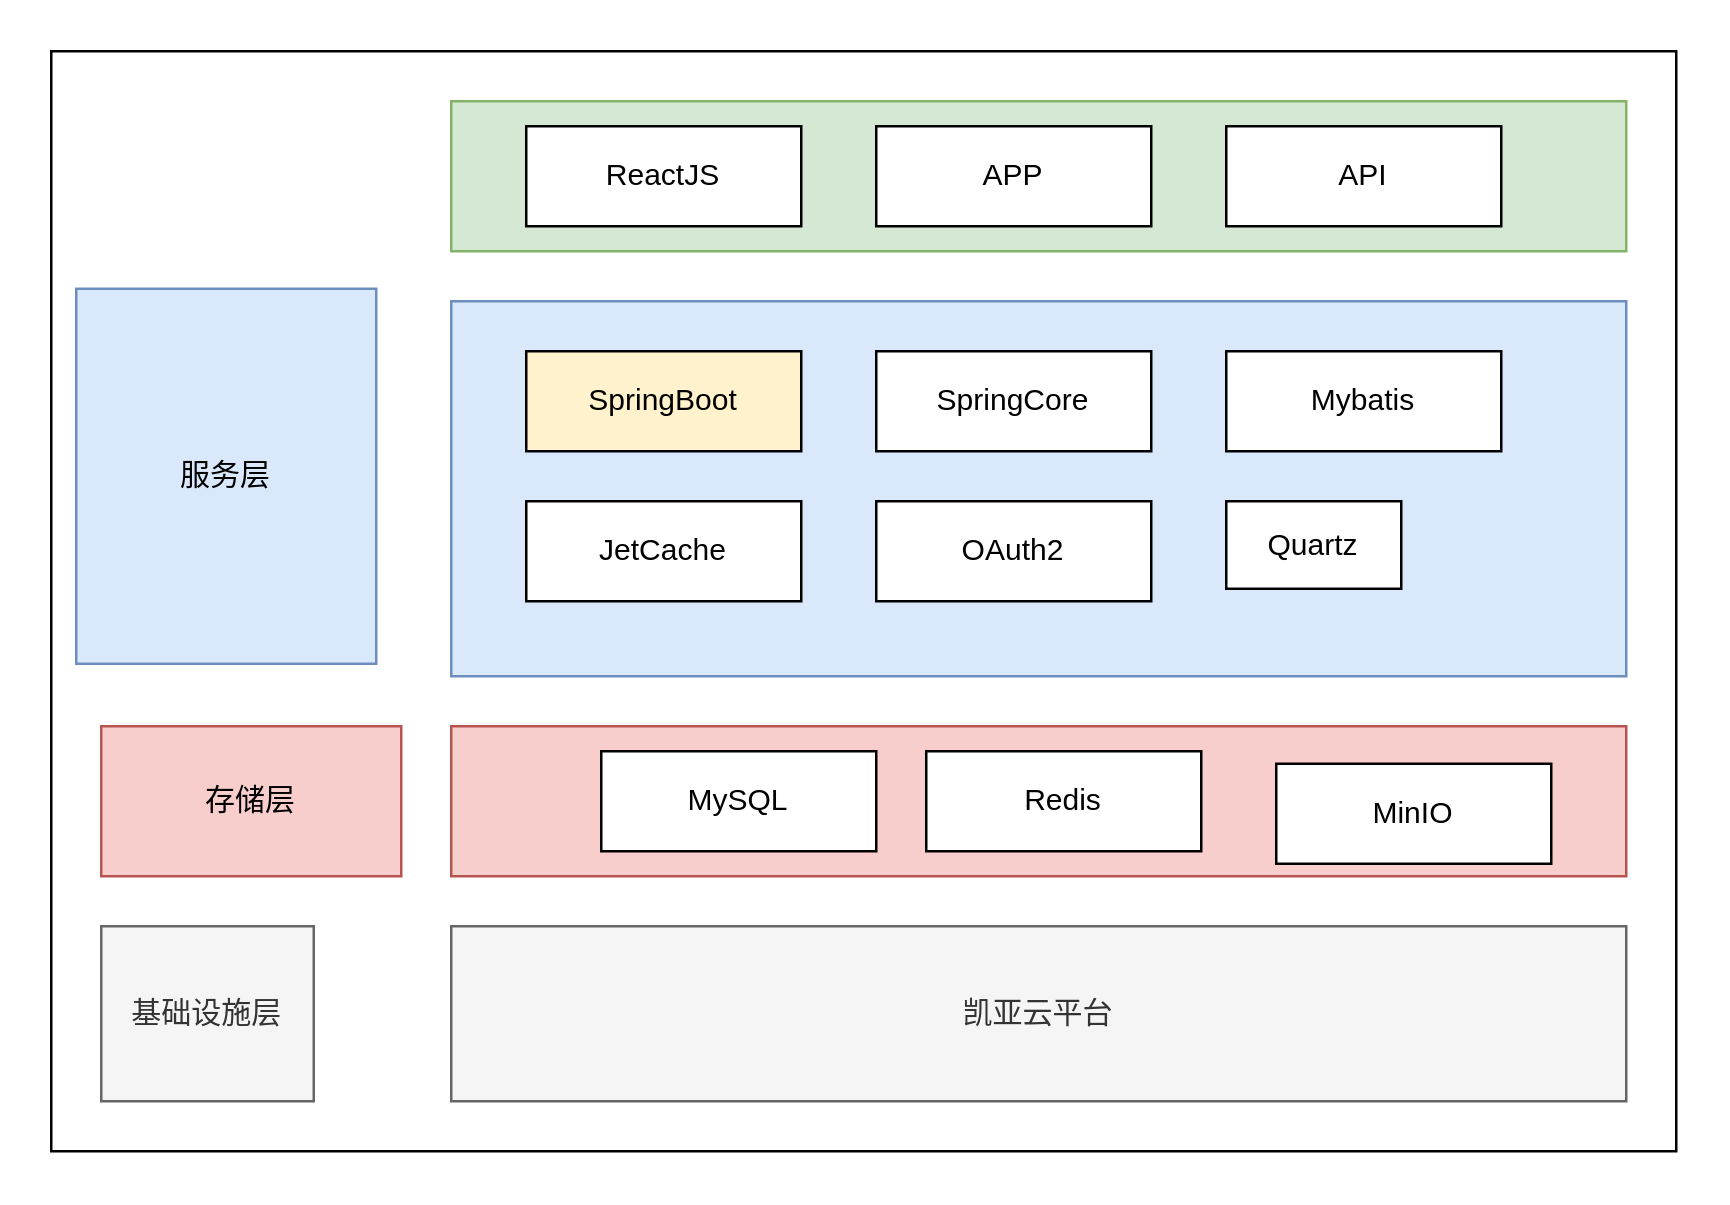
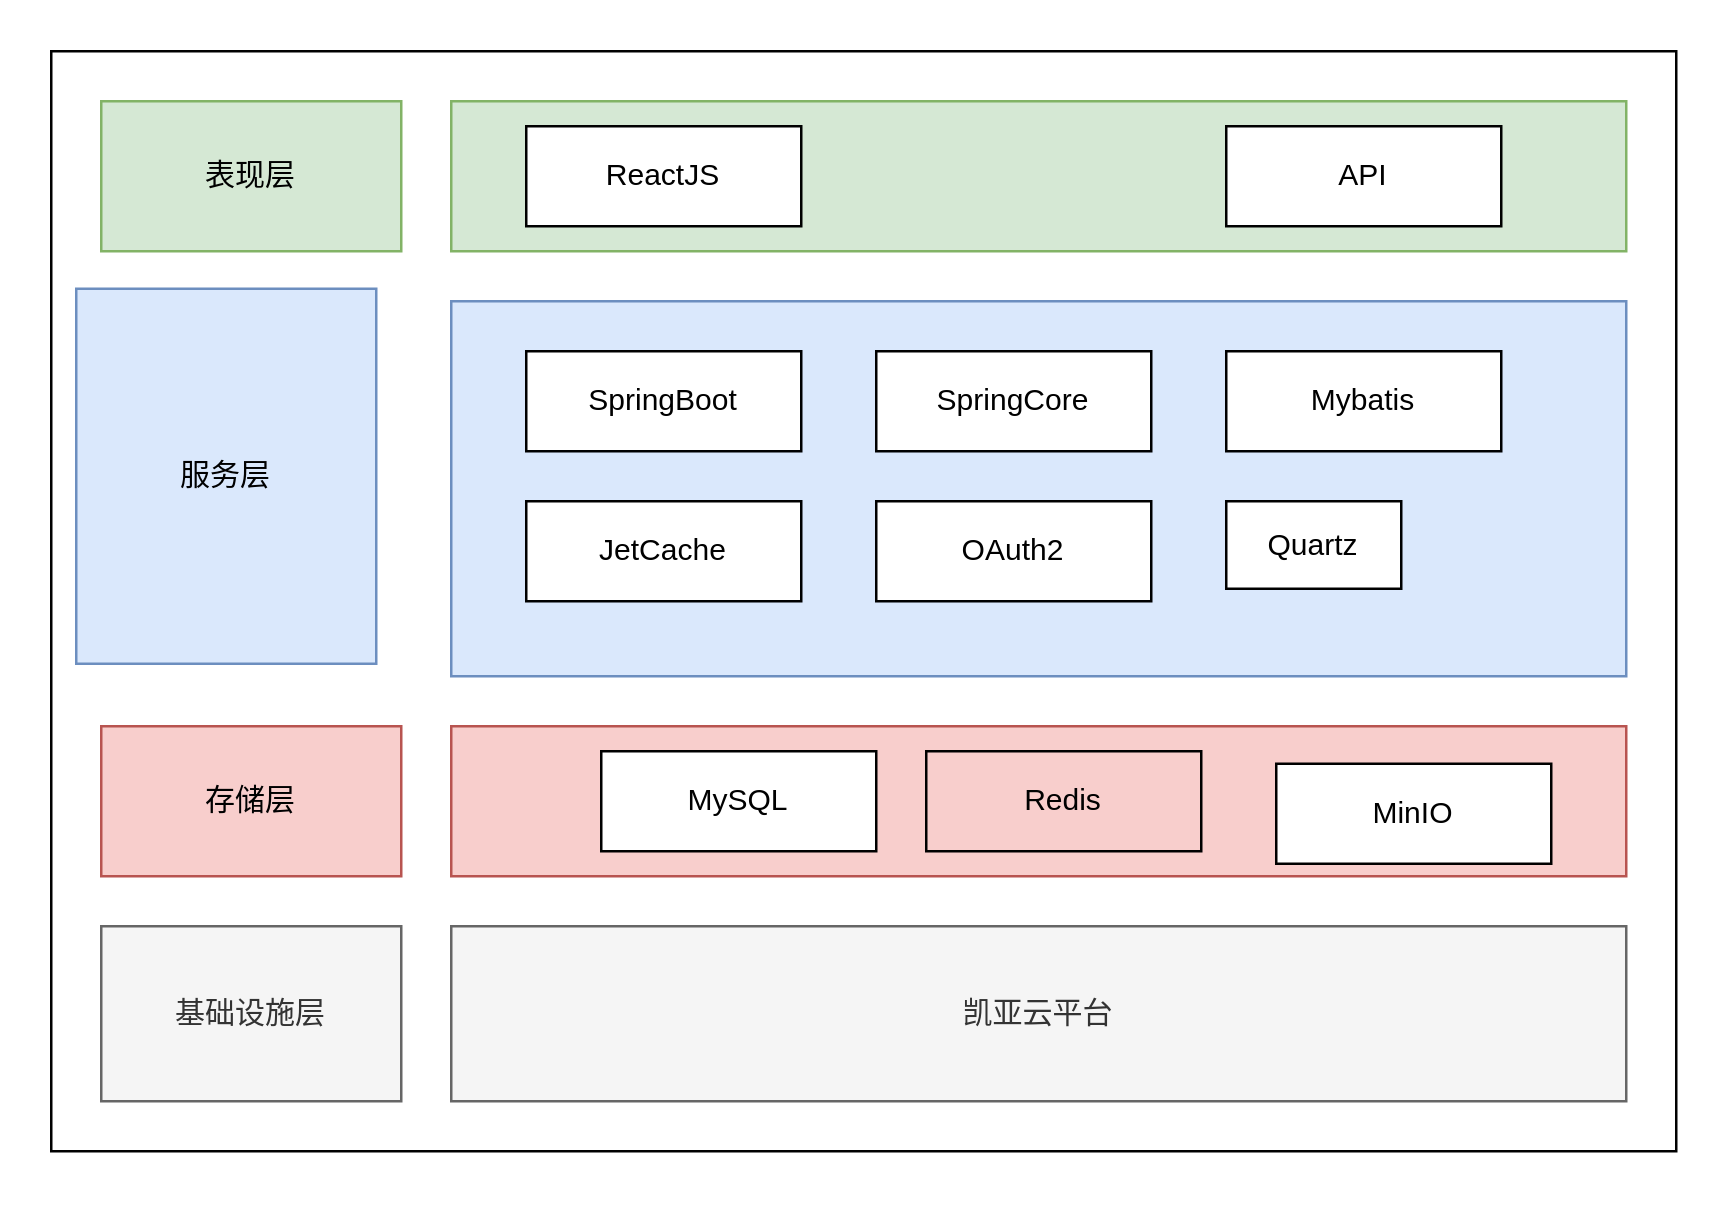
node "表现层": added
node "APP": removed
node "SpringBoot": fillcolor #fff2cc -> #ffffff
node "Redis": fillcolor #ffffff -> #f8cecc
node "基础设施层": size 213x175 -> 300x175
